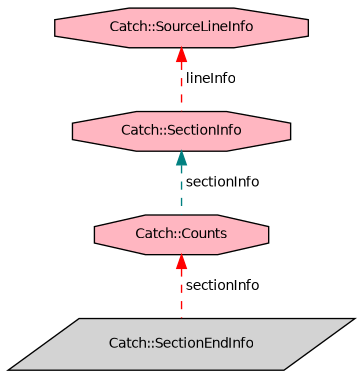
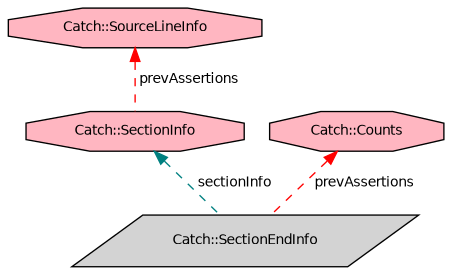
edge "Catch::SectionInfo" -> "Catch::SourceLineInfo": label " lineInfo" -> " prevAssertions"
edge "Catch::Counts" -> "Catch::SectionInfo": now "Catch::SectionEndInfo" -> "Catch::SectionInfo"
edge "Catch::SectionEndInfo" -> "Catch::Counts": label " sectionInfo" -> " prevAssertions"
